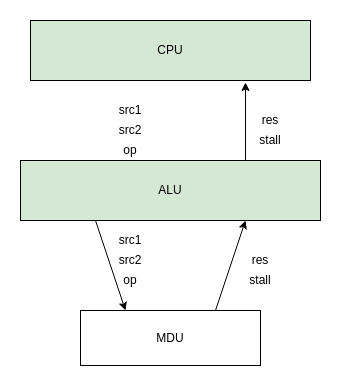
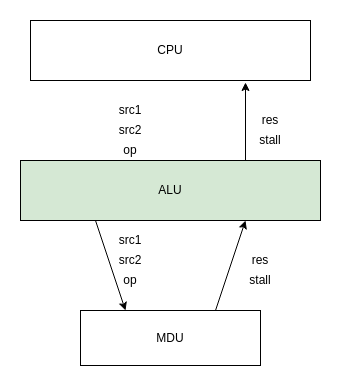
node "CPU": fillcolor #d5e8d4 -> #ffffff
